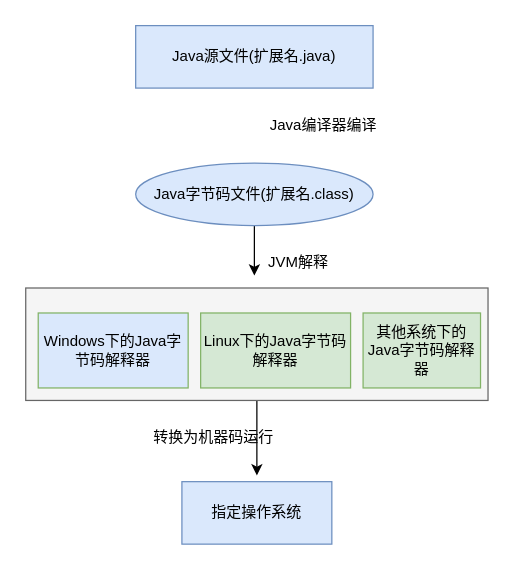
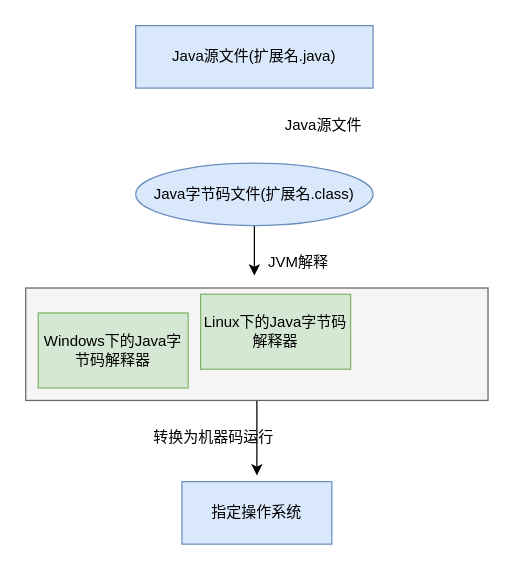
node "Java编译器编译": label "Java编译器编译" -> "Java源文件"
node "Windows下的Java字节码解释器": fillcolor #dae8fc -> #d5e8d4
node "Linux下的Java字节码解释器": moved (276, 351) -> (276, 332)
node "其他系统下的Java字节码解释器": removed
